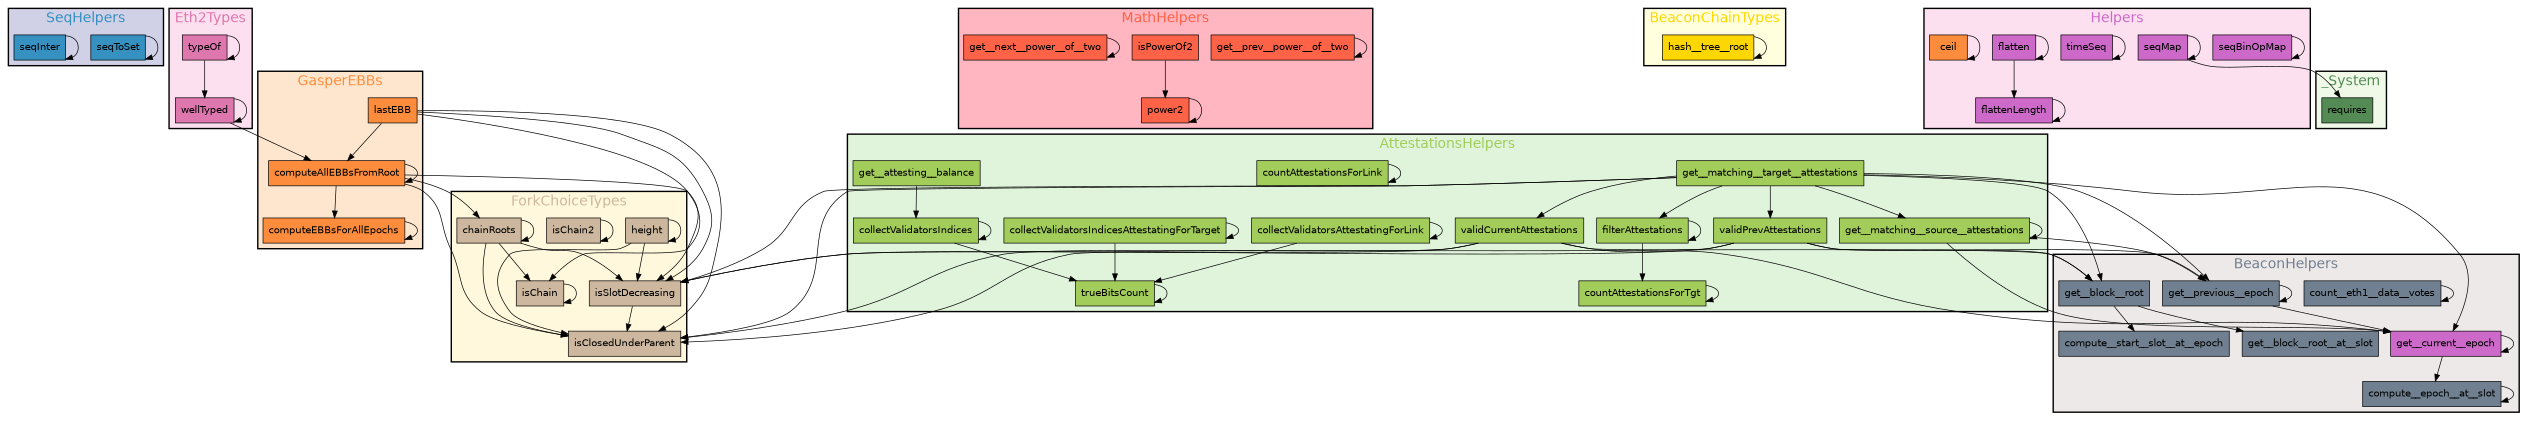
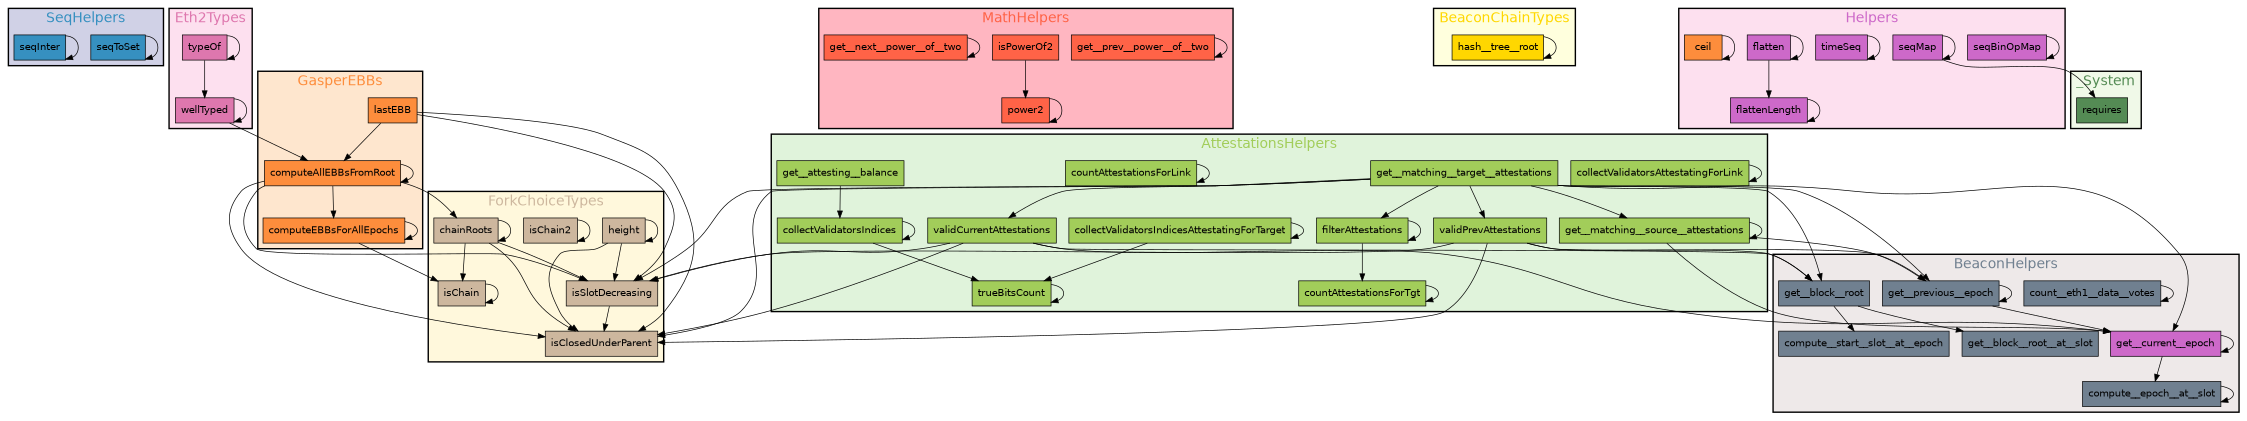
edge "lastEBB" -> "isChain": now "computeEBBsForAllEpochs" -> "isChain"
edge "collectValidatorsAttestatingForLink" -> "trueBitsCount": removed
